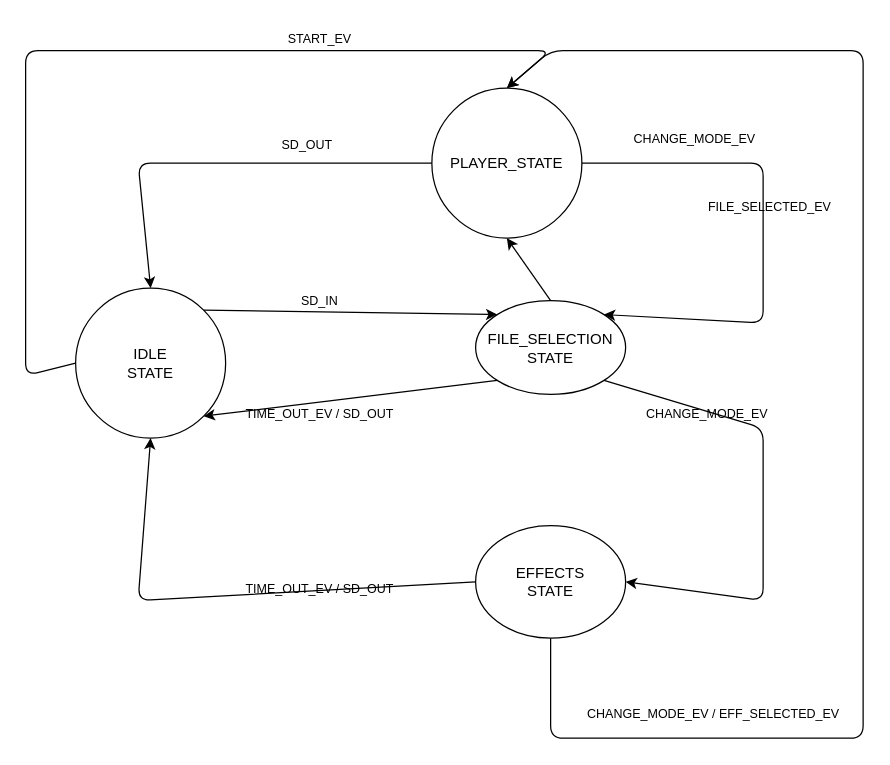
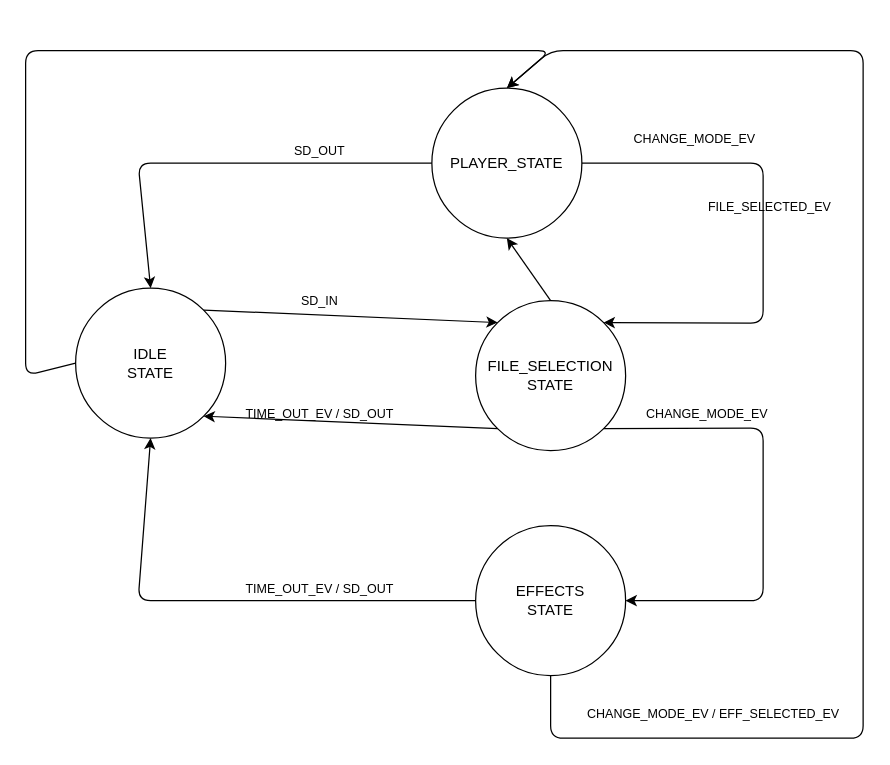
node "START_EV": removed
node "SD_OUT": moved (307, 144) -> (319, 151)
node "FILE_SELECTION STATE": size 150x94 -> 150x150
node "EFFECTS STATE": size 150x113 -> 150x150
